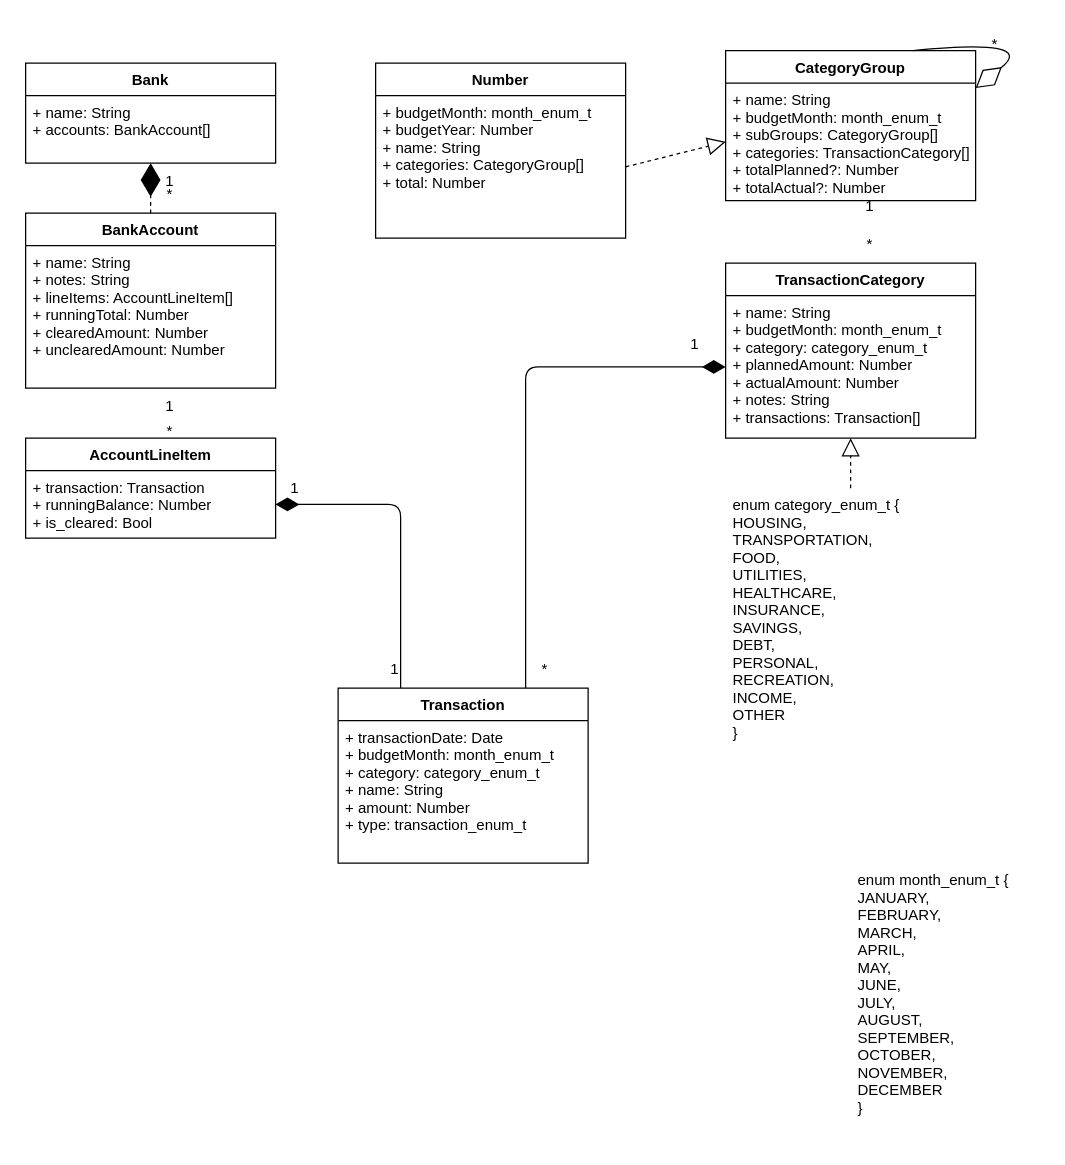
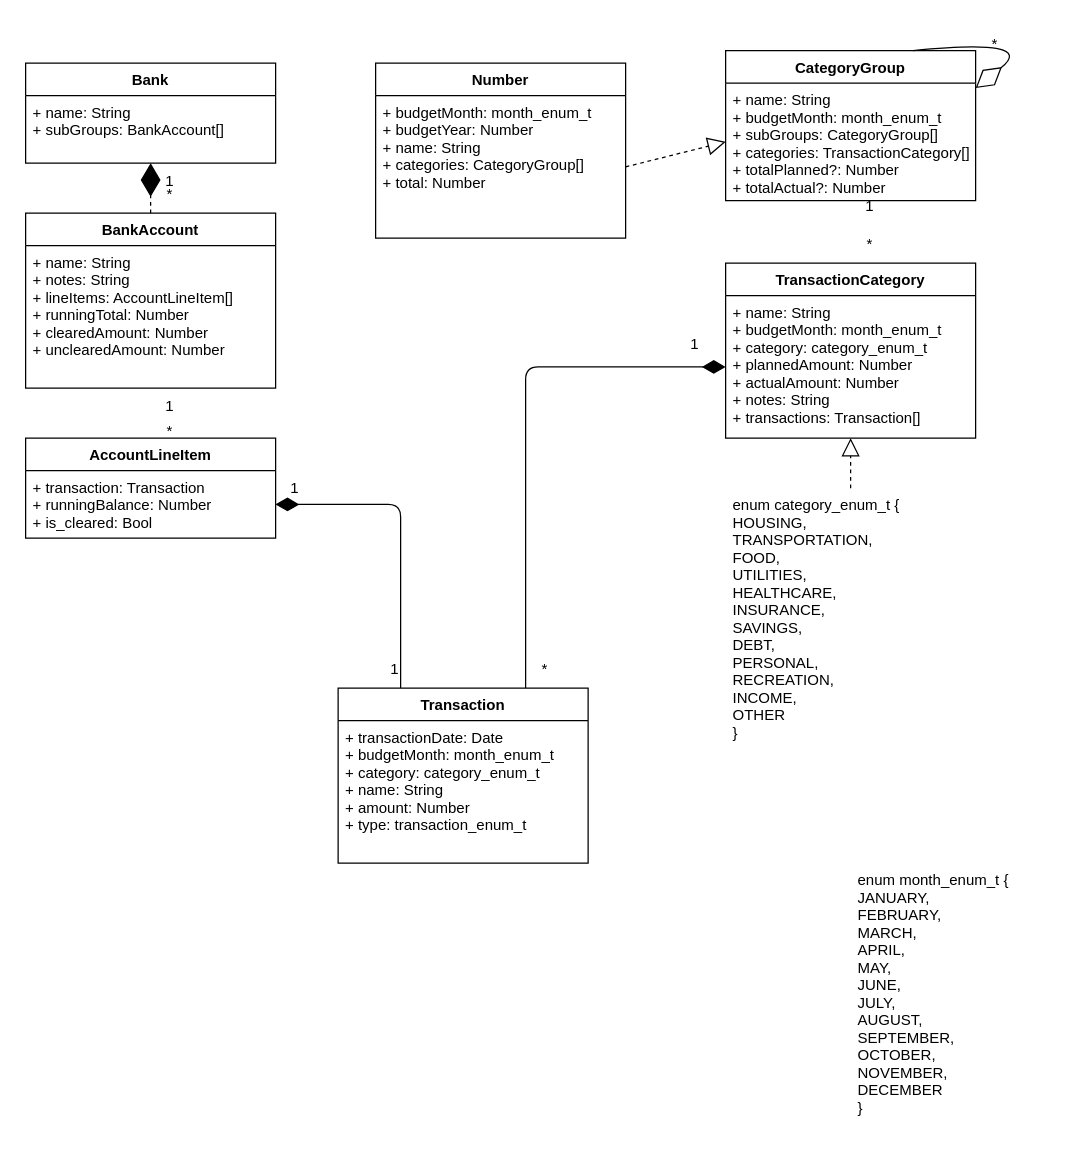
node "+ name: String + accounts: BankAccount[]": label "+ name: String + accounts: BankAccount[]" -> "+ name: String + subGroups: BankAccount[]"
